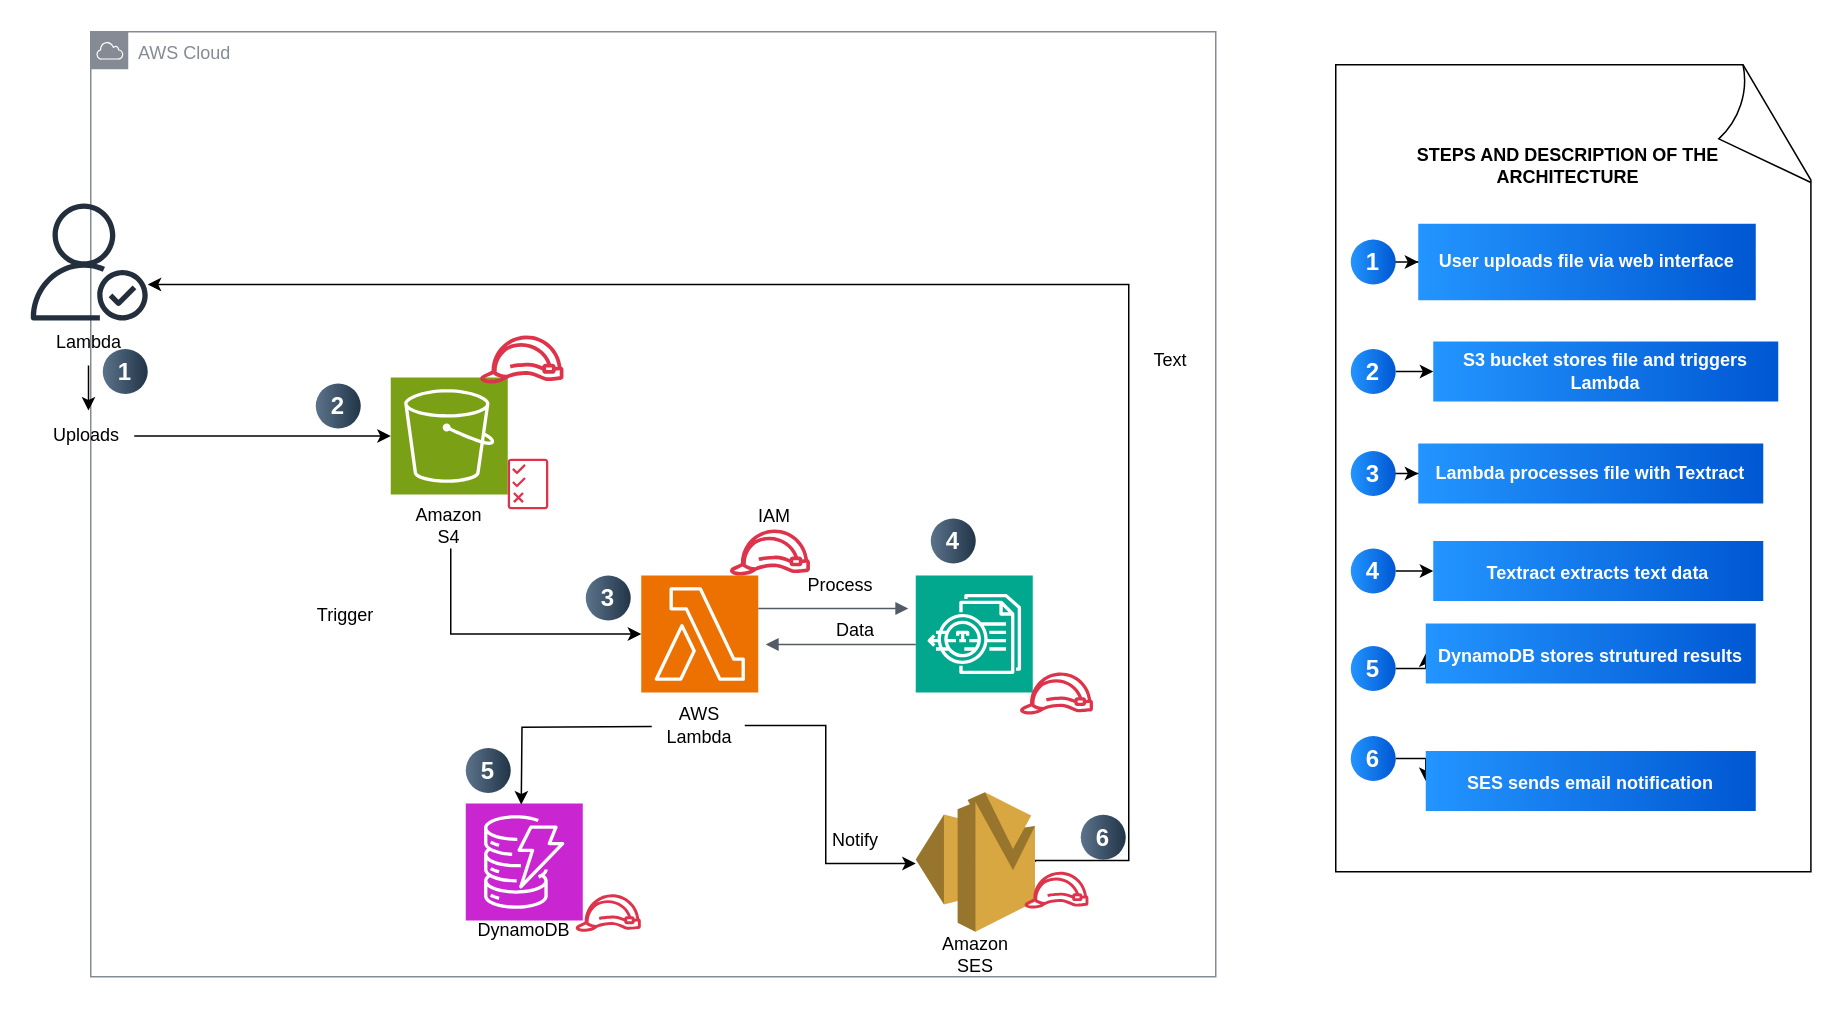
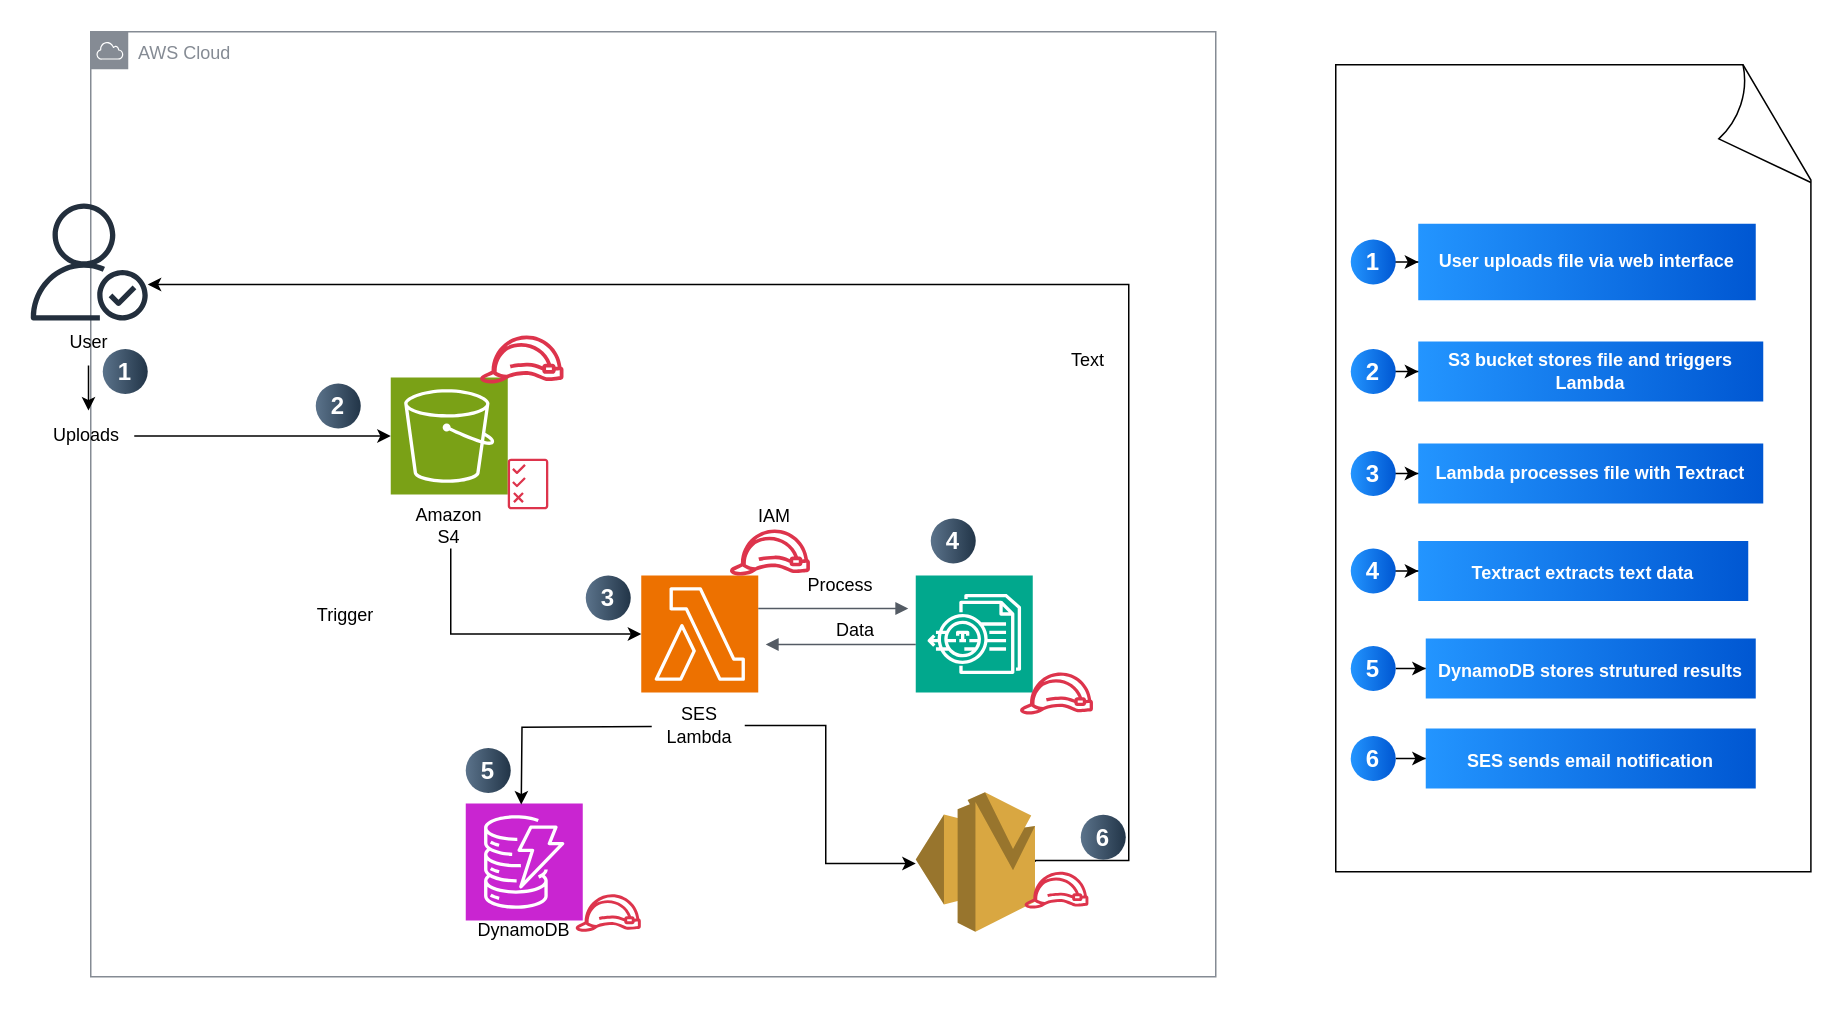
node "STEPS AND DESCRIPTION OF THE ARCHITECTURE": removed
node "Lambda": label "Lambda" -> "User"
node "Text": moved (1171, 361) -> (1088, 361)
node "S3 bucket stores file and triggers Lambda": moved (1606, 371) -> (1591, 371)
node "Textract extracts text data": moved (1598, 571) -> (1583, 571)
node "DynamoDB stores strutured results": moved (1591, 653) -> (1591, 668)
node "AWS Lambda": label "AWS Lambda" -> "SES Lambda"
node "SES sends email notification": moved (1591, 781) -> (1591, 758)
node "Notify": removed
node "Amazon SES": removed
